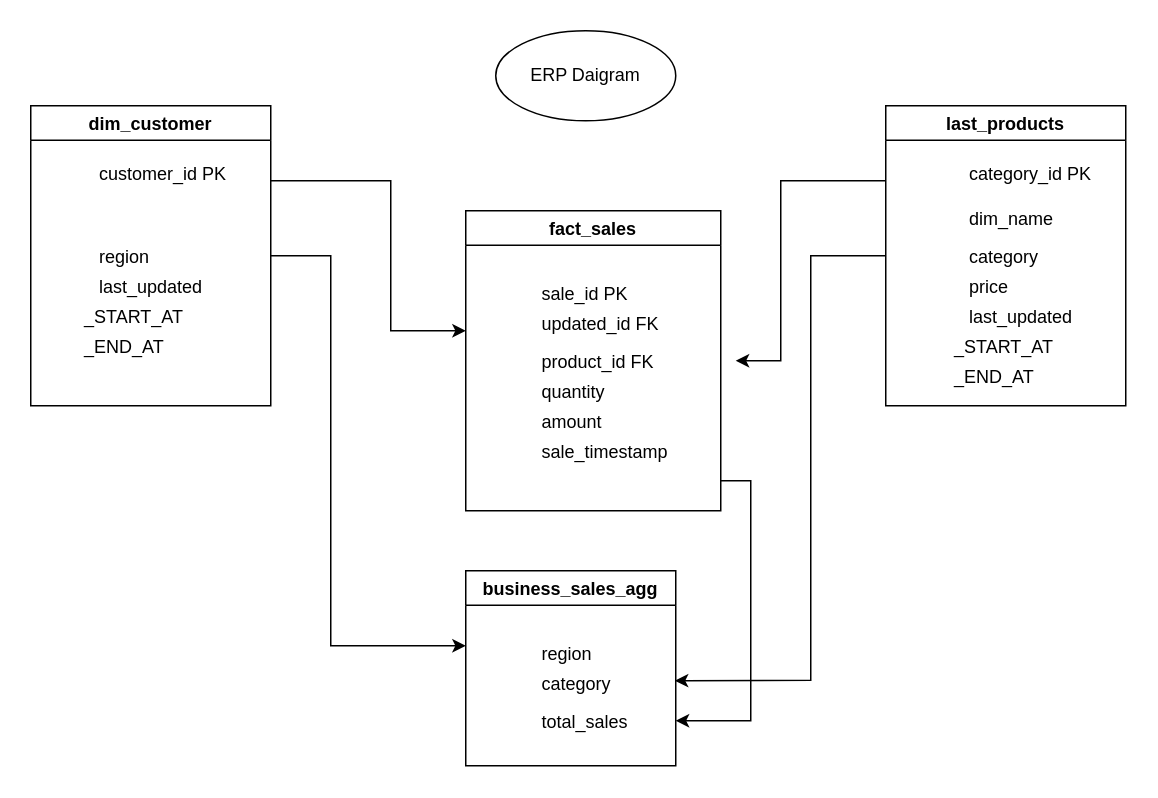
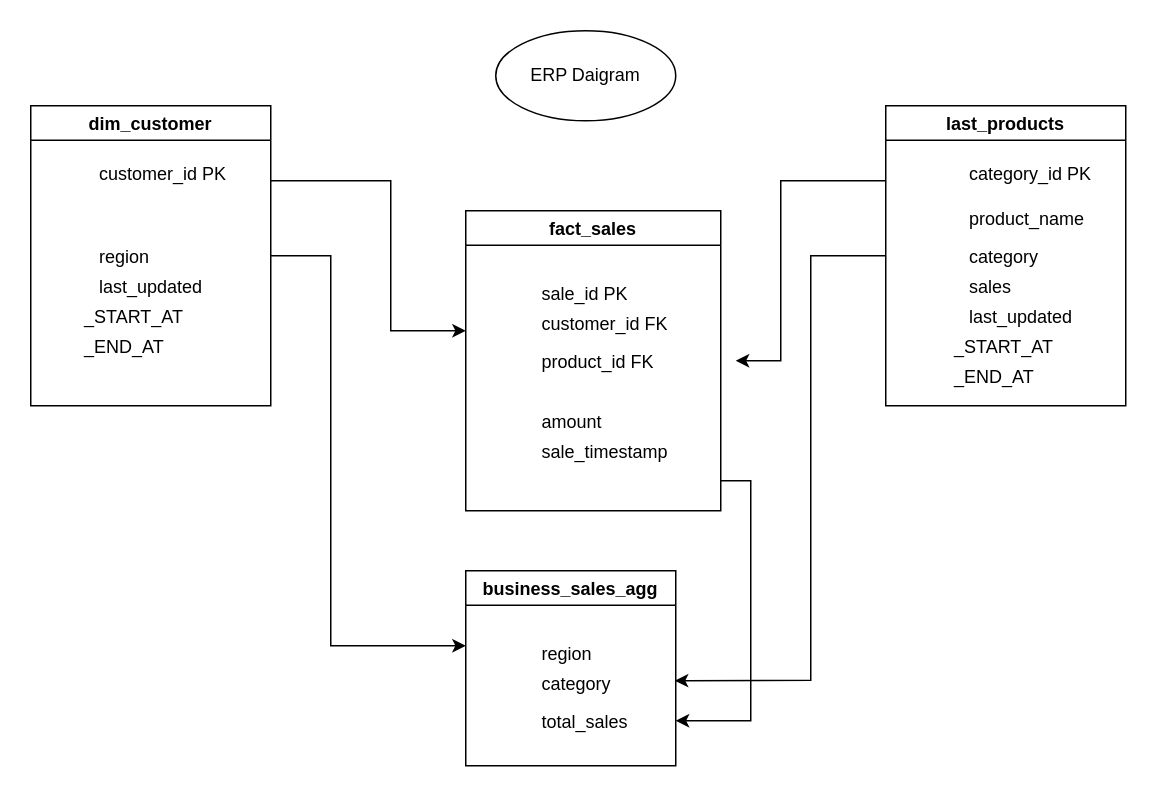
node "dim_name": label "dim_name" -> "product_name"
node "price": label "price" -> "sales"
node "updated_id FK": label "updated_id FK" -> "customer_id FK"
node "quantity": removed
